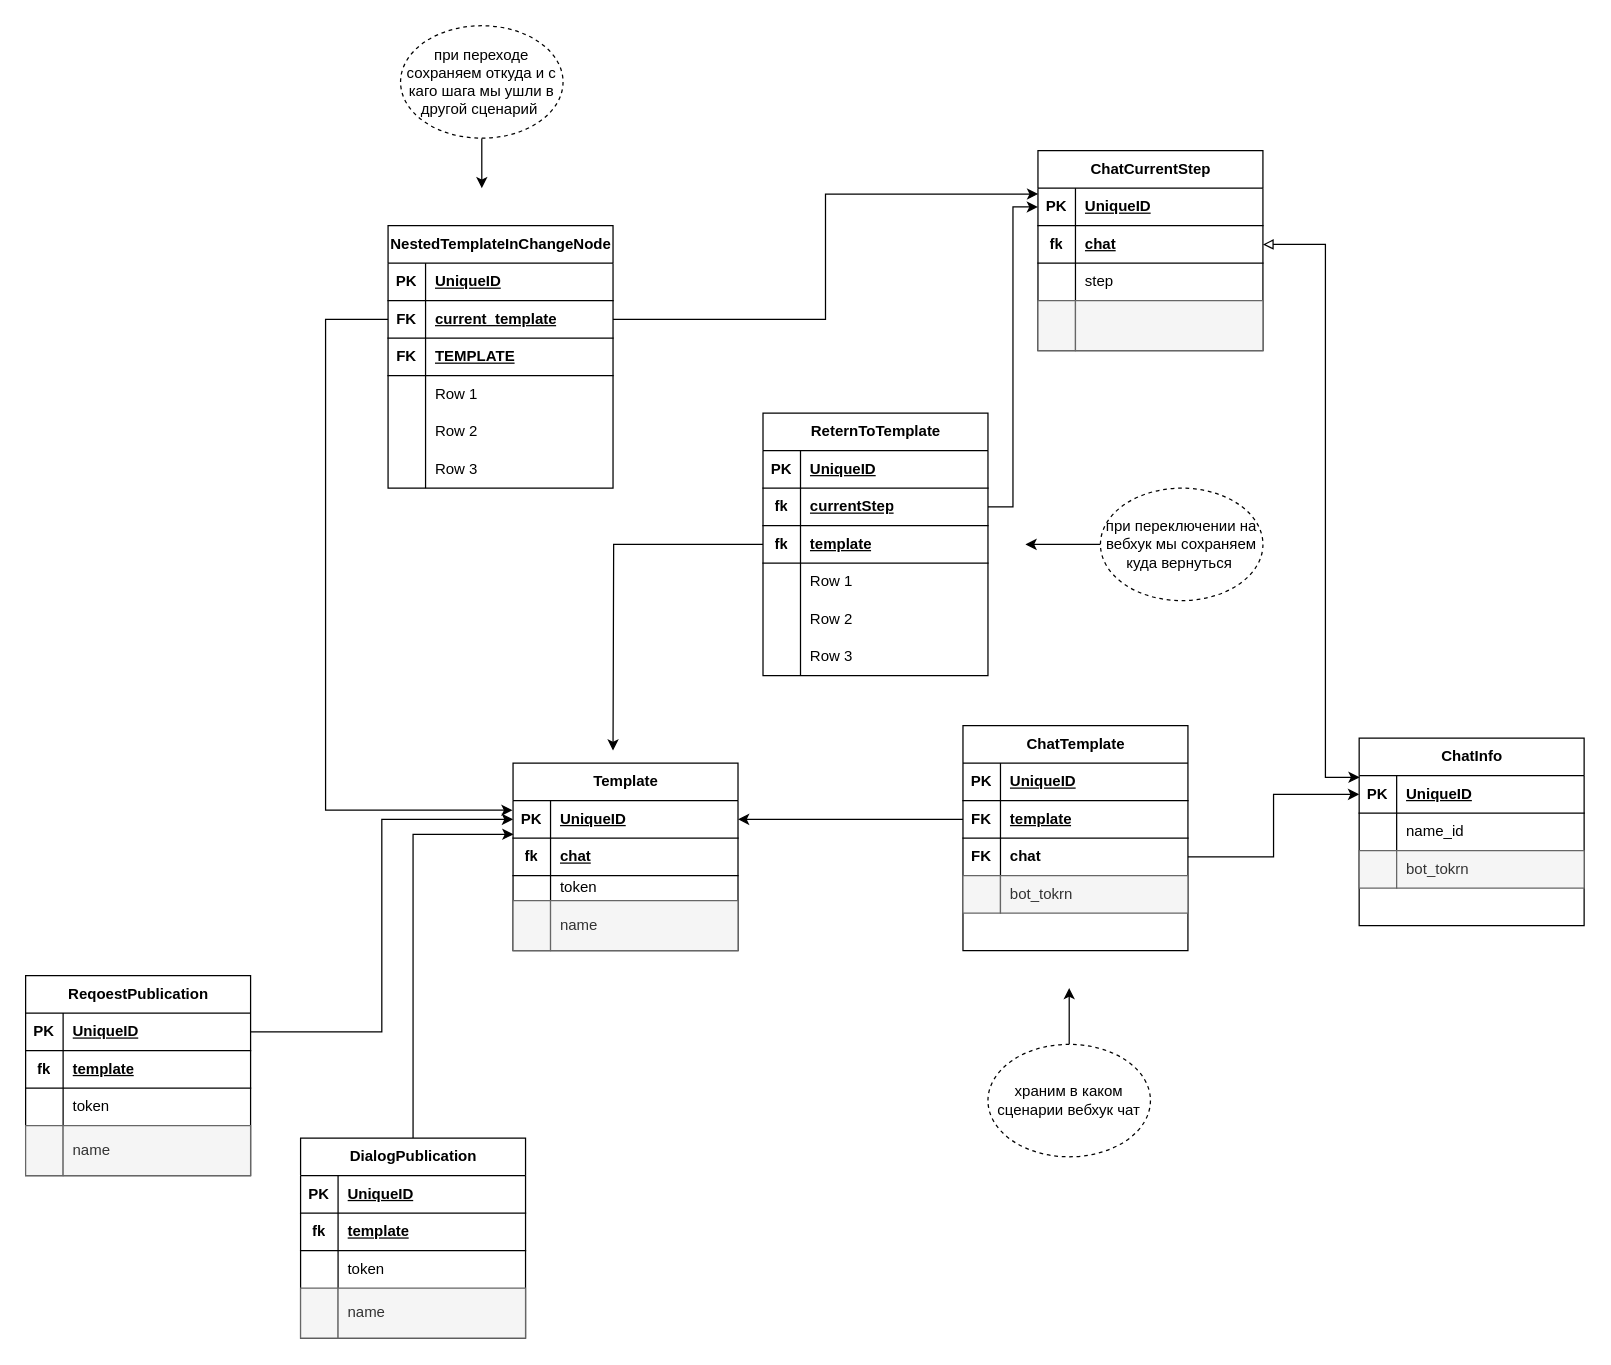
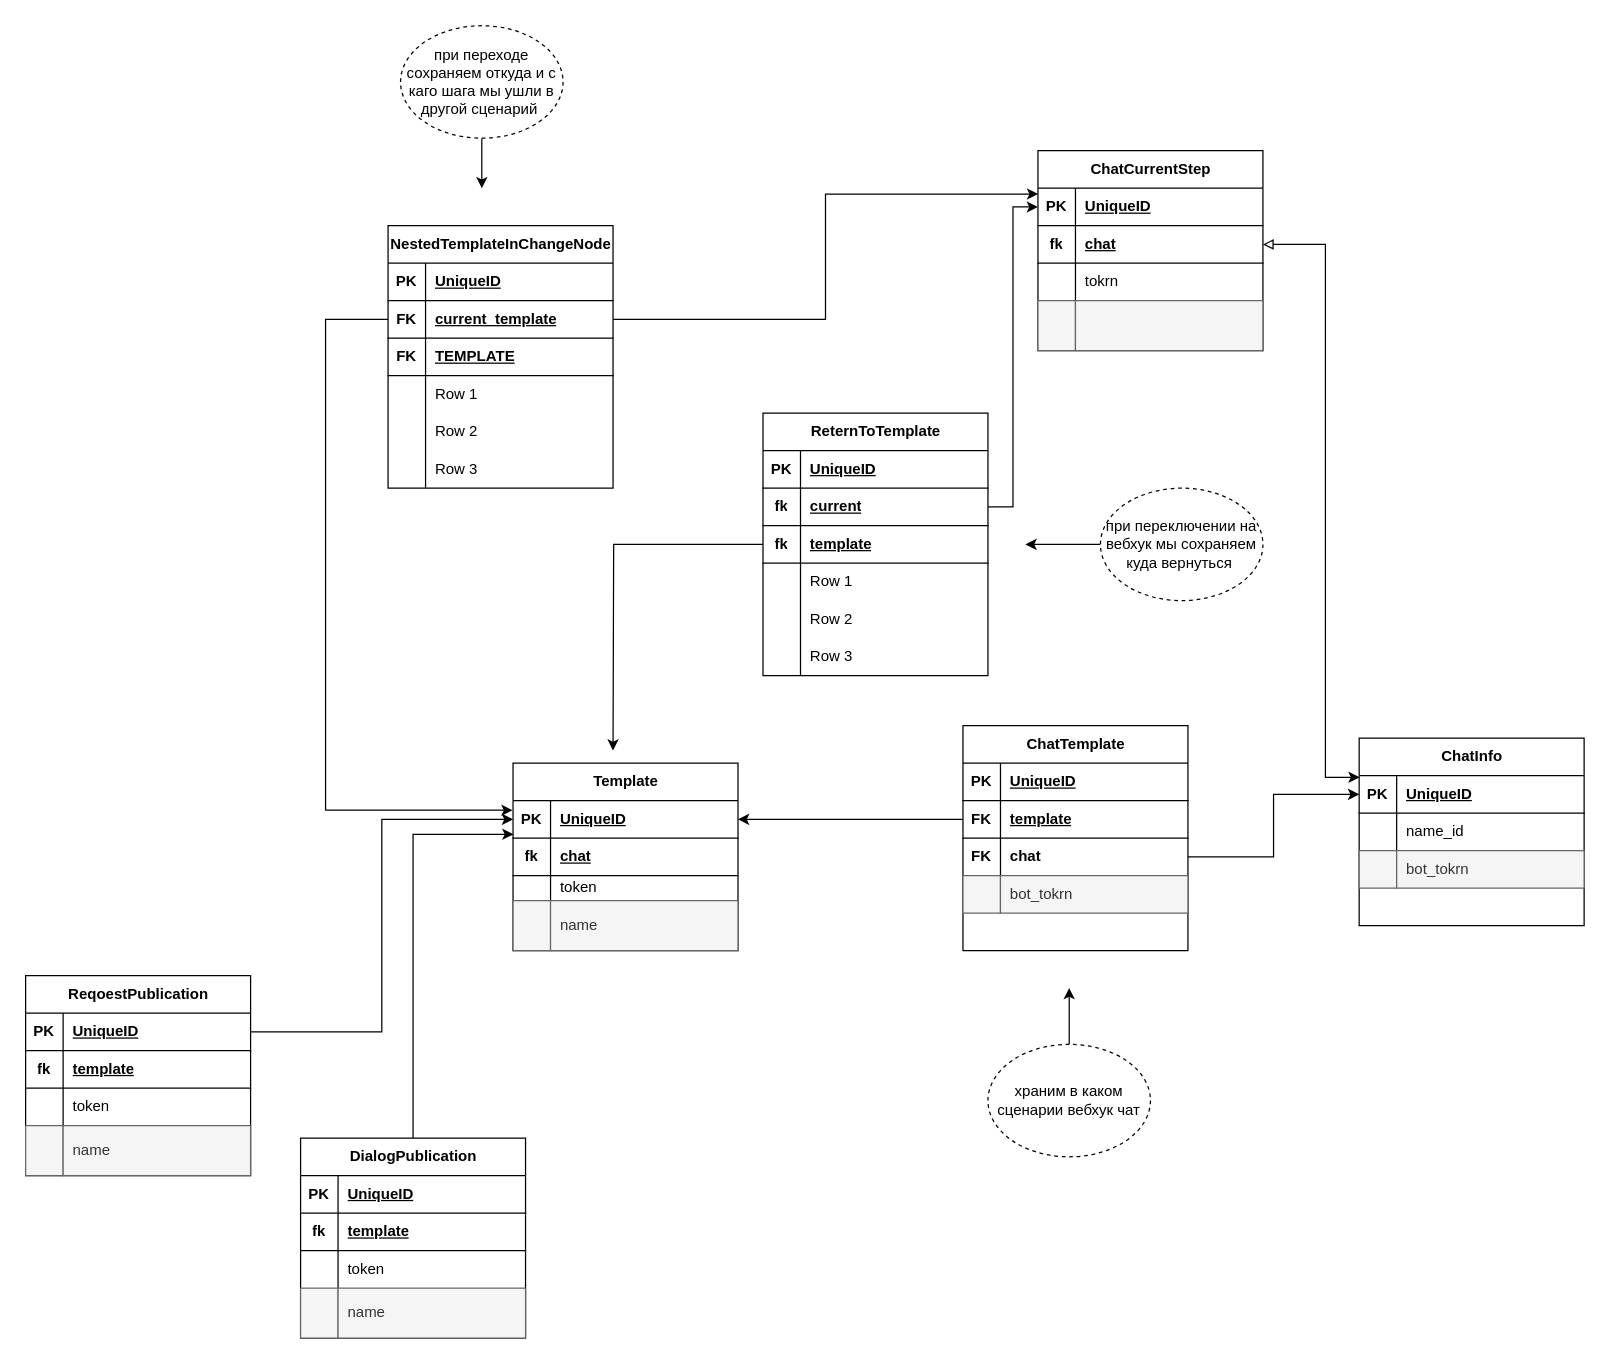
node "step": label "step" -> "tokrn"
node "currentStep": label "currentStep" -> "current"
